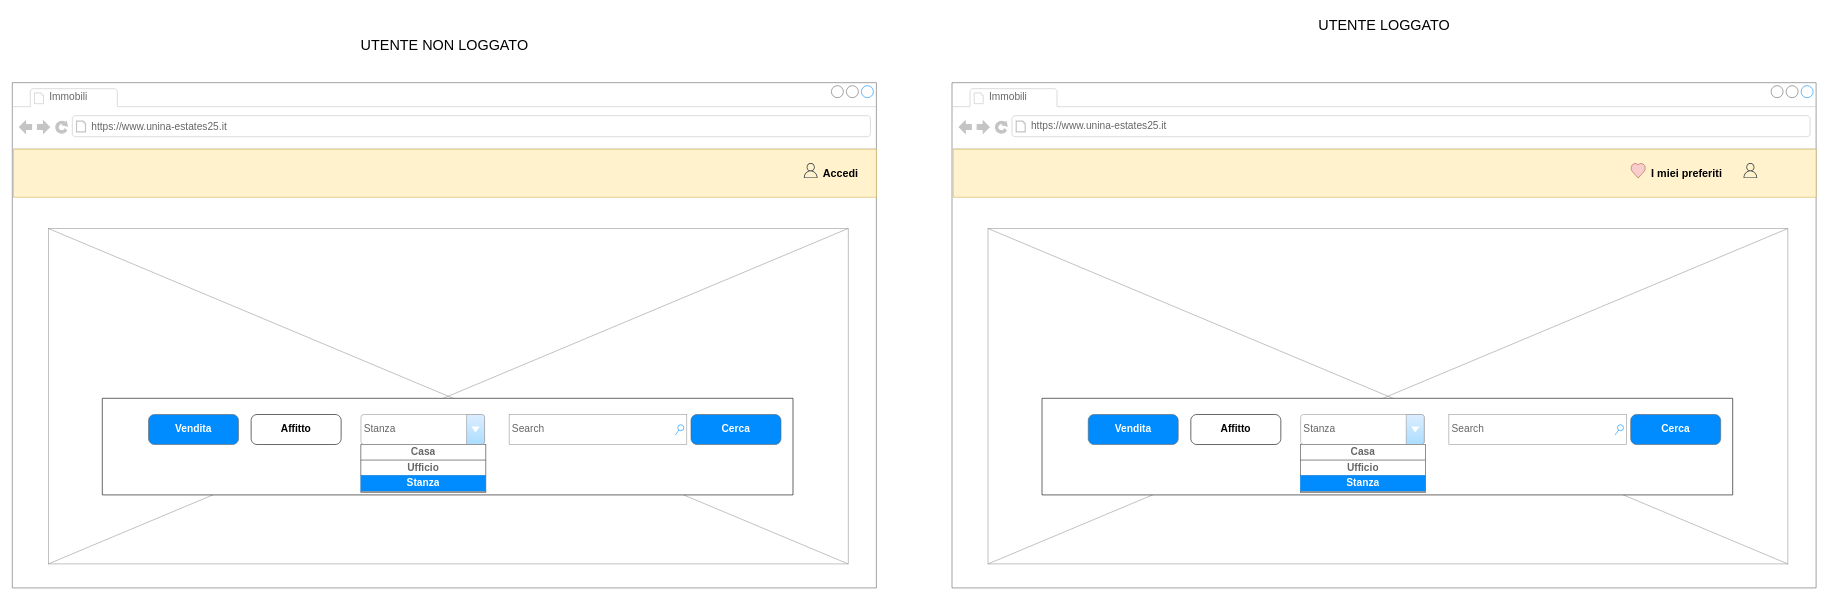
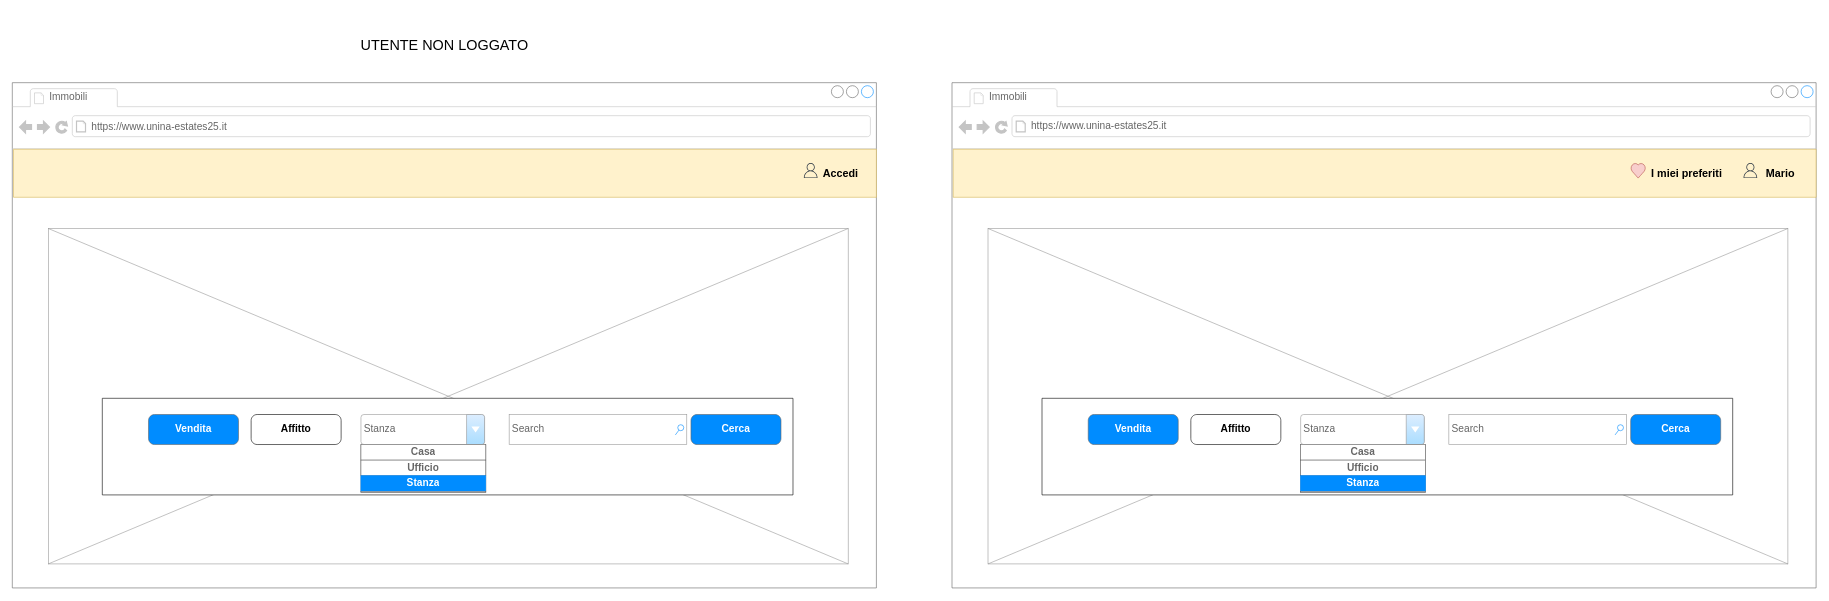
node "UTENTE LOGGATO": removed
node "Mario": added
